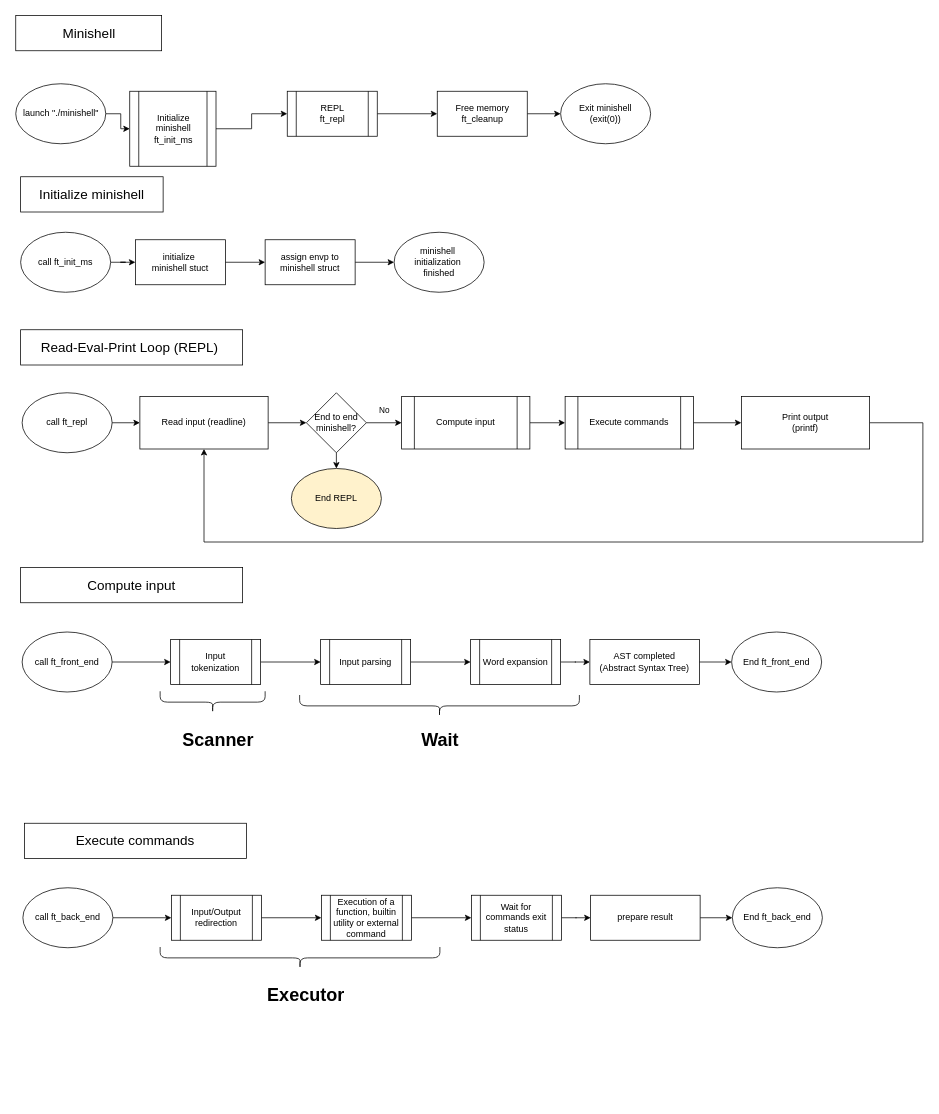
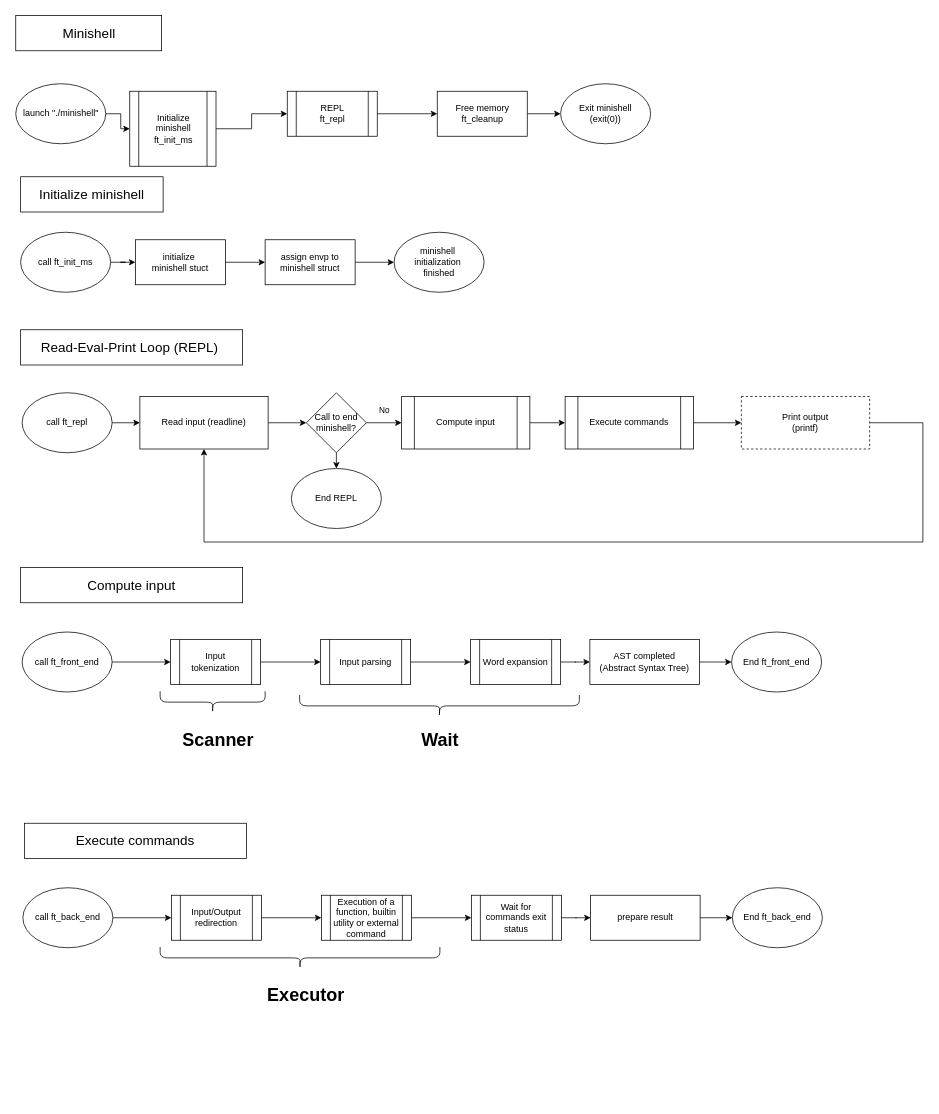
node "End to end minishell?": label "End to end minishell?" -> "Call to end minishell?"
node "Print output (printf)": style solid -> dashed
node "End REPL": fillcolor #fff2cc -> #ffffff
